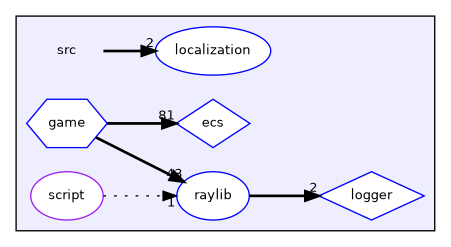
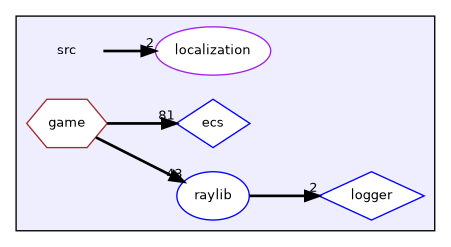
node "localization": color blue -> purple
node "game": color blue -> brown
node "script": removed
